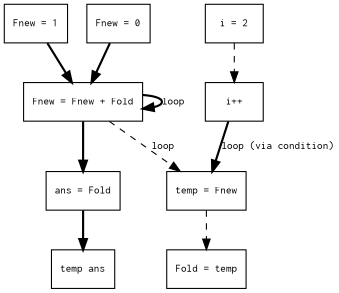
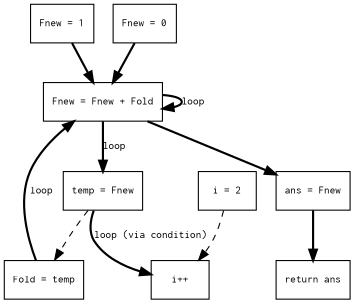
edge "i++" -> "temp = Fnew": reversed
edge "Fnew = Fnew + Fold" -> "temp = Fnew": style dashed -> bold
edge "Fold = temp" -> "Fnew = Fnew + Fold": added, label "loop"
node "ans = Fold": label "ans = Fold" -> "ans = Fnew"
node "temp ans": label "temp ans" -> "return ans"
